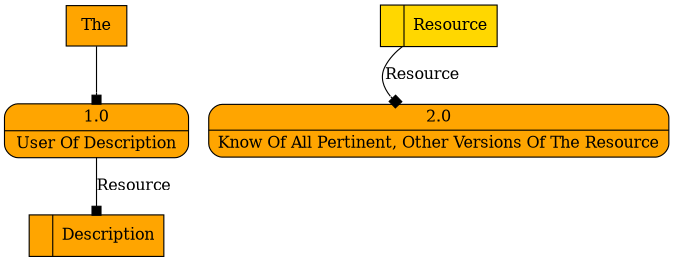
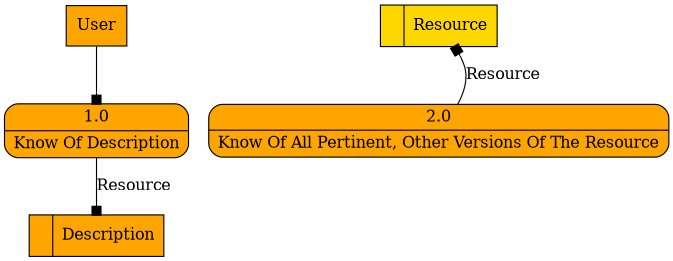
node "The": label "The" -> "User"
edge "Resource" -> "2.0": reversed
node "1.0": text "User Of Description" -> "Know Of Description"
